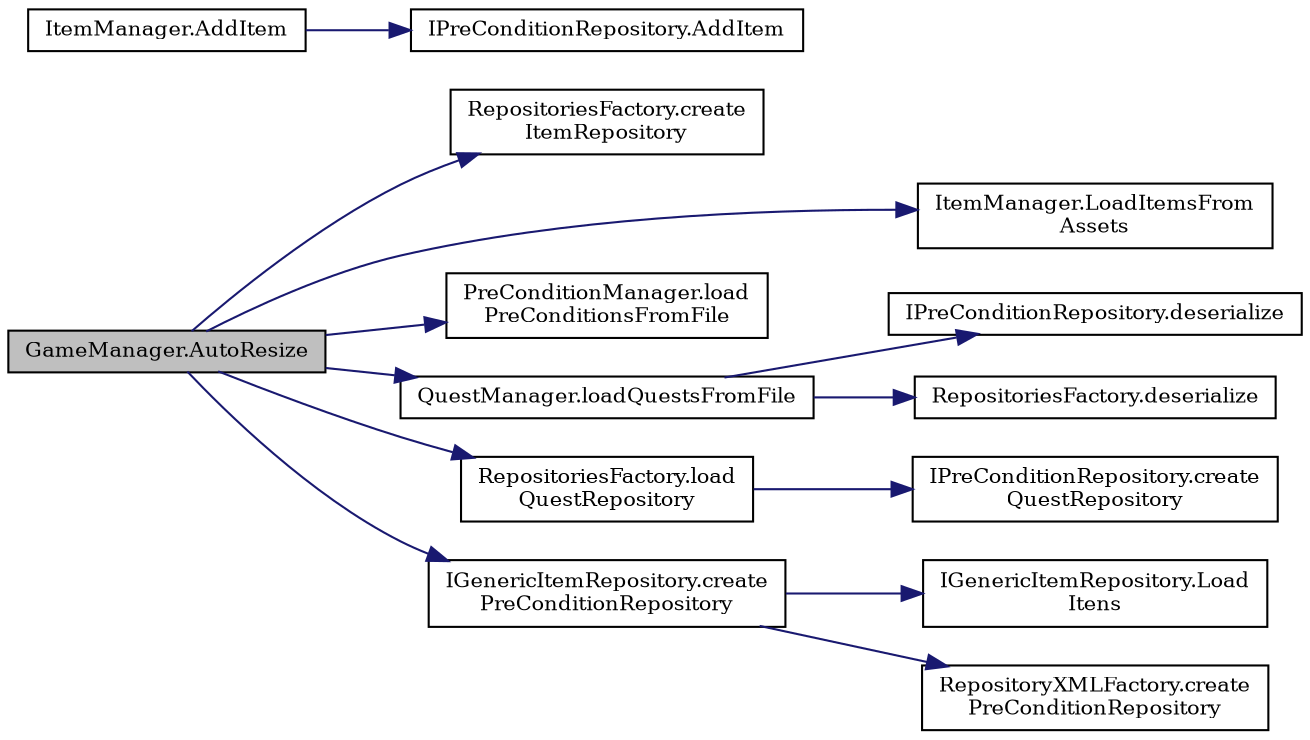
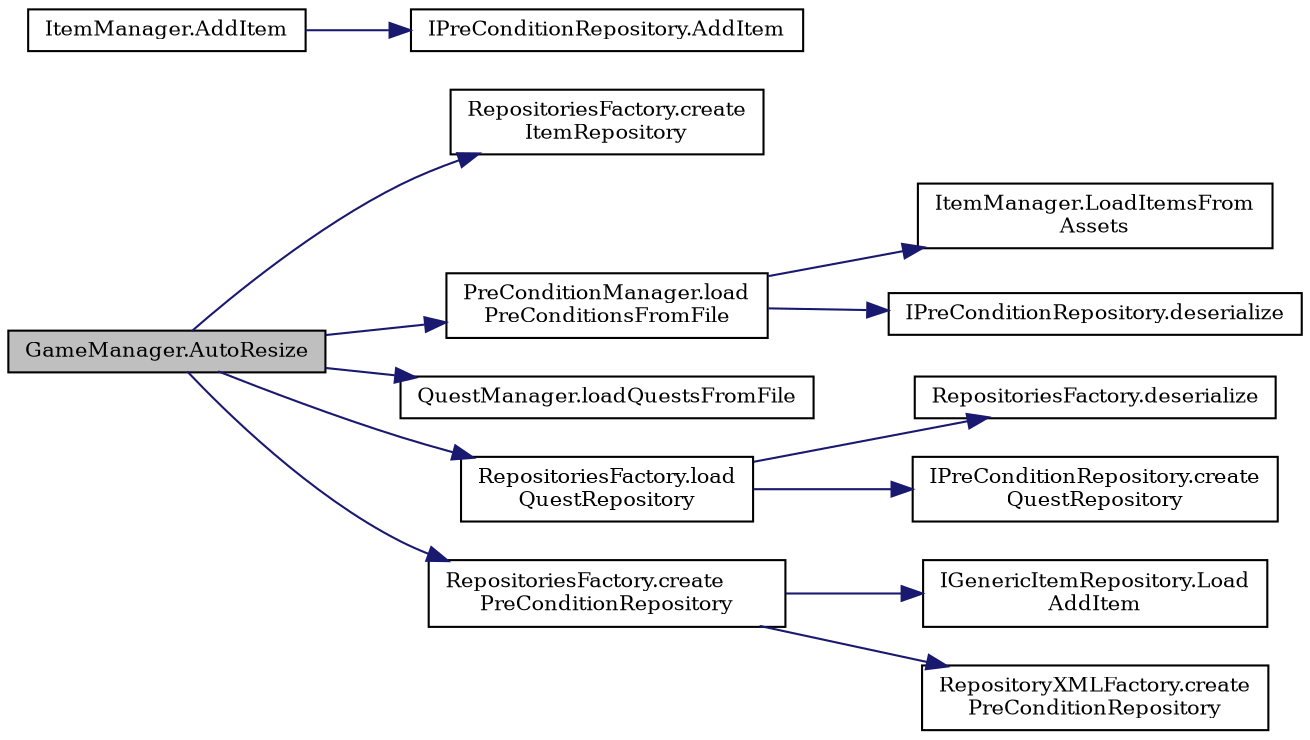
edge "GameManager.AutoResize" -> "ItemManager.LoadItemsFrom Assets": now "PreConditionManager.load PreConditionsFromFile" -> "ItemManager.LoadItemsFrom Assets"
edge "QuestManager.loadQuestsFromFile" -> "IPreConditionRepository.deserialize": now "PreConditionManager.load PreConditionsFromFile" -> "IPreConditionRepository.deserialize"
edge "QuestManager.loadQuestsFromFile" -> "RepositoriesFactory.deserialize": now "RepositoriesFactory.load QuestRepository" -> "RepositoriesFactory.deserialize"
node "IGenericItemRepository.create PreConditionRepository": label "IGenericItemRepository.create PreConditionRepository" -> "RepositoriesFactory.create PreConditionRepository"
node "IGenericItemRepository.Load Itens": label "IGenericItemRepository.Load Itens" -> "IGenericItemRepository.Load AddItem"
